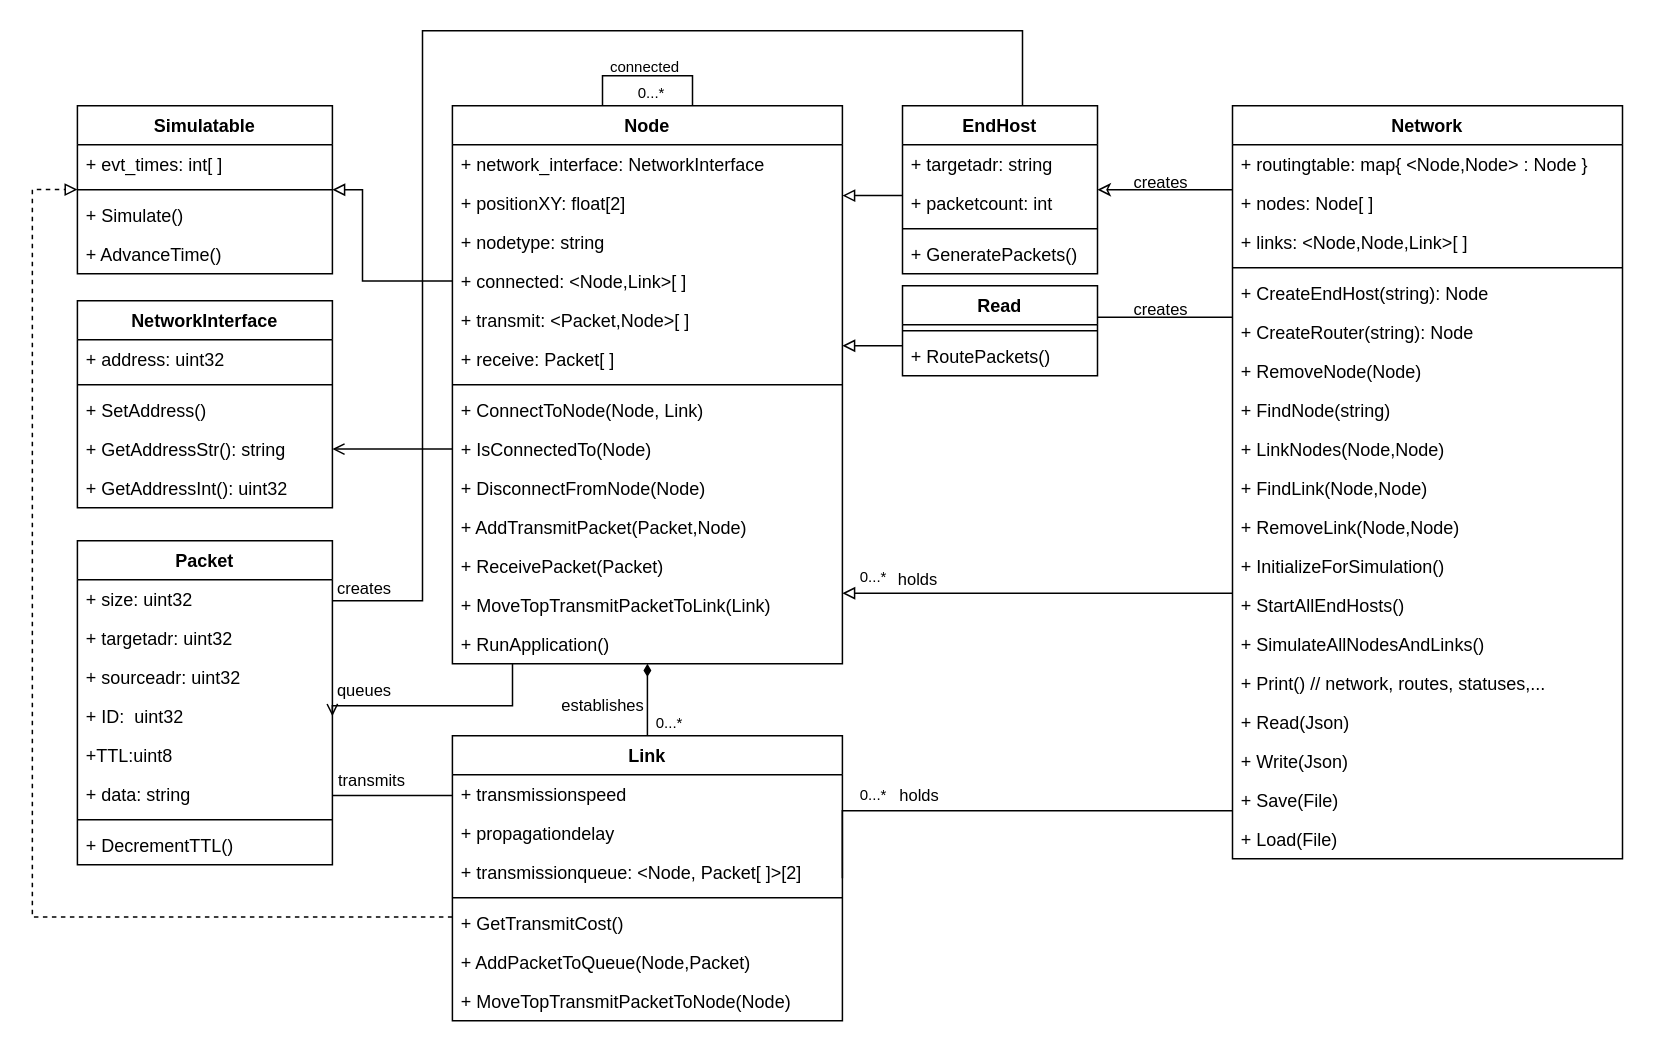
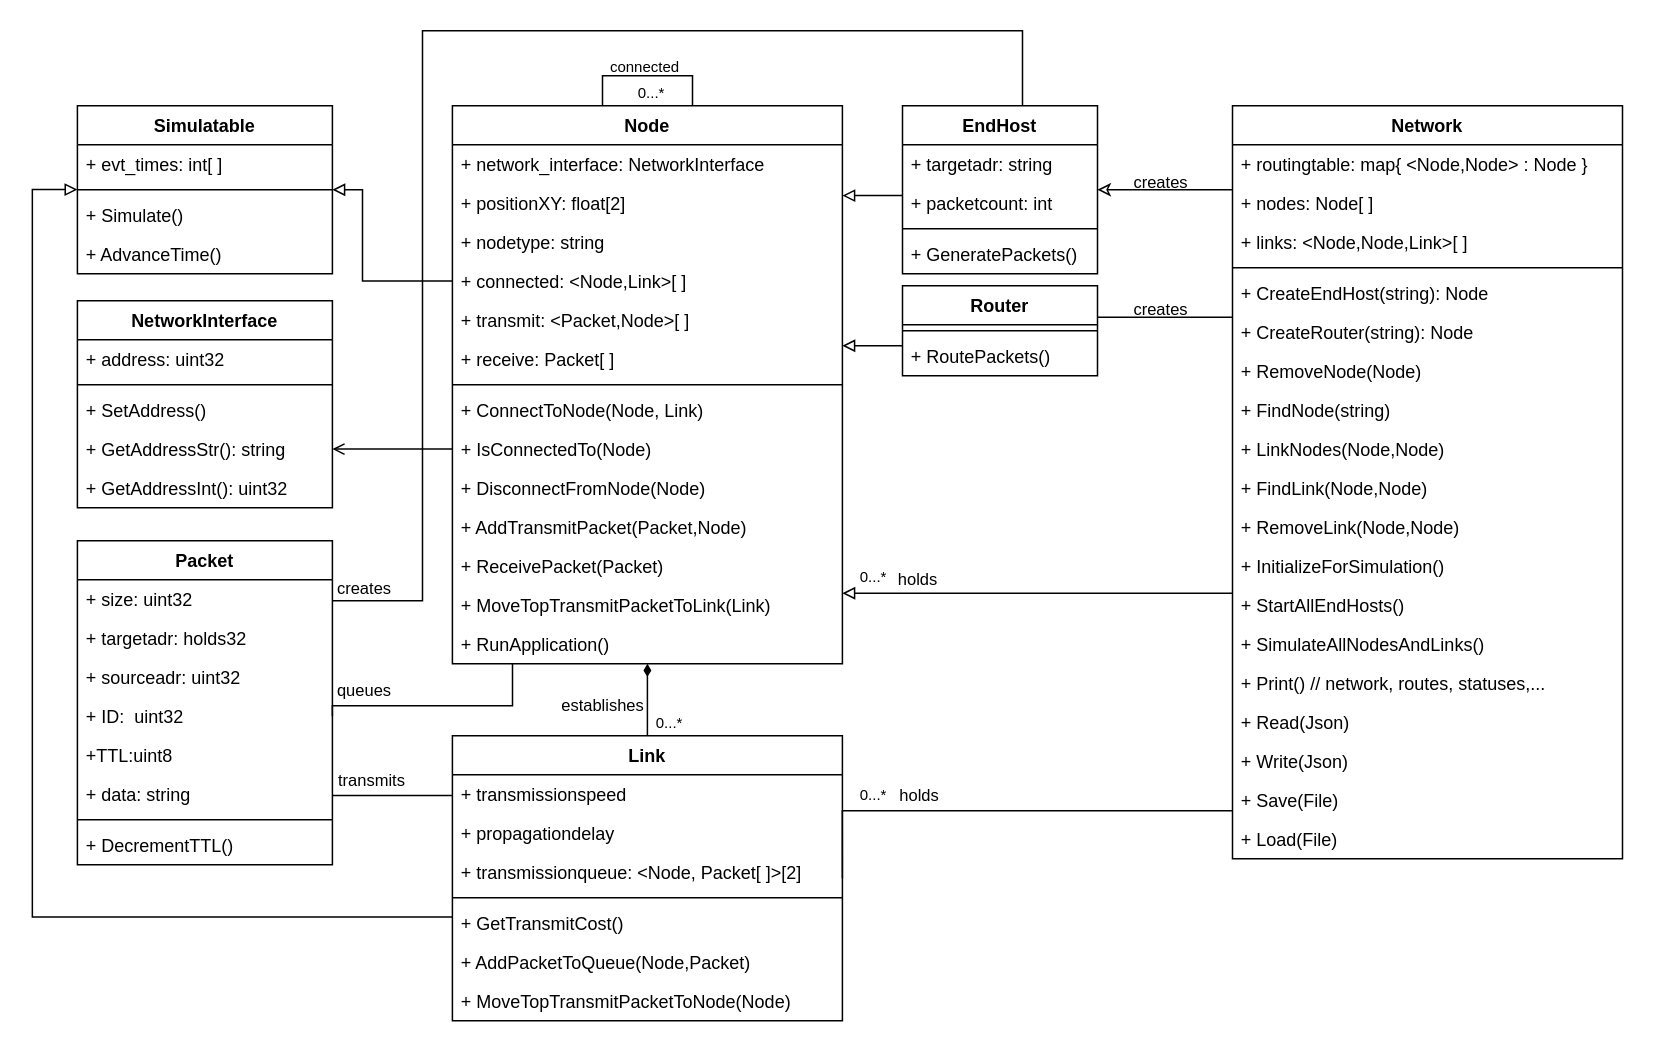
node "Read": label "Read" -> "Router"
node "+ targetadr: uint32": label "+ targetadr: uint32" -> "+ targetadr: holds32"
edge "Node" -> "+ ID: uint32": arrowhead open -> none
edge "Link" -> "Simulatable": style dashed -> solid
